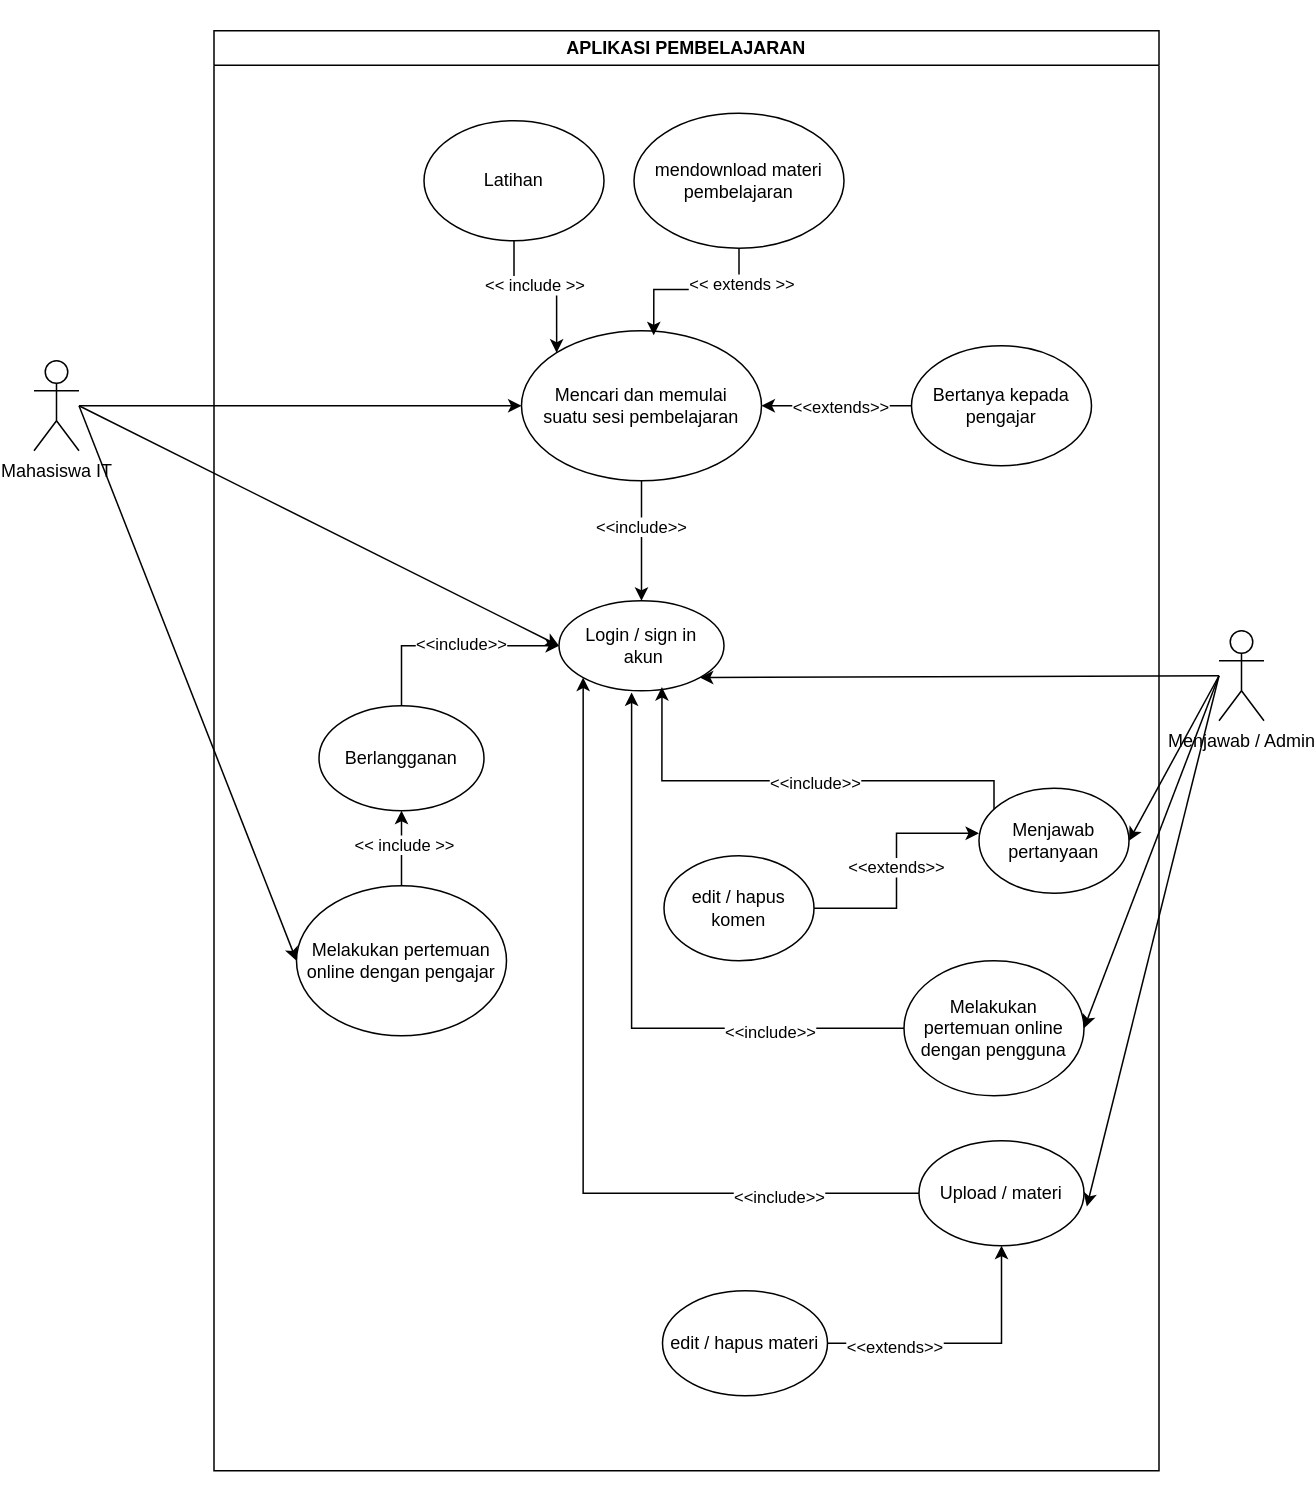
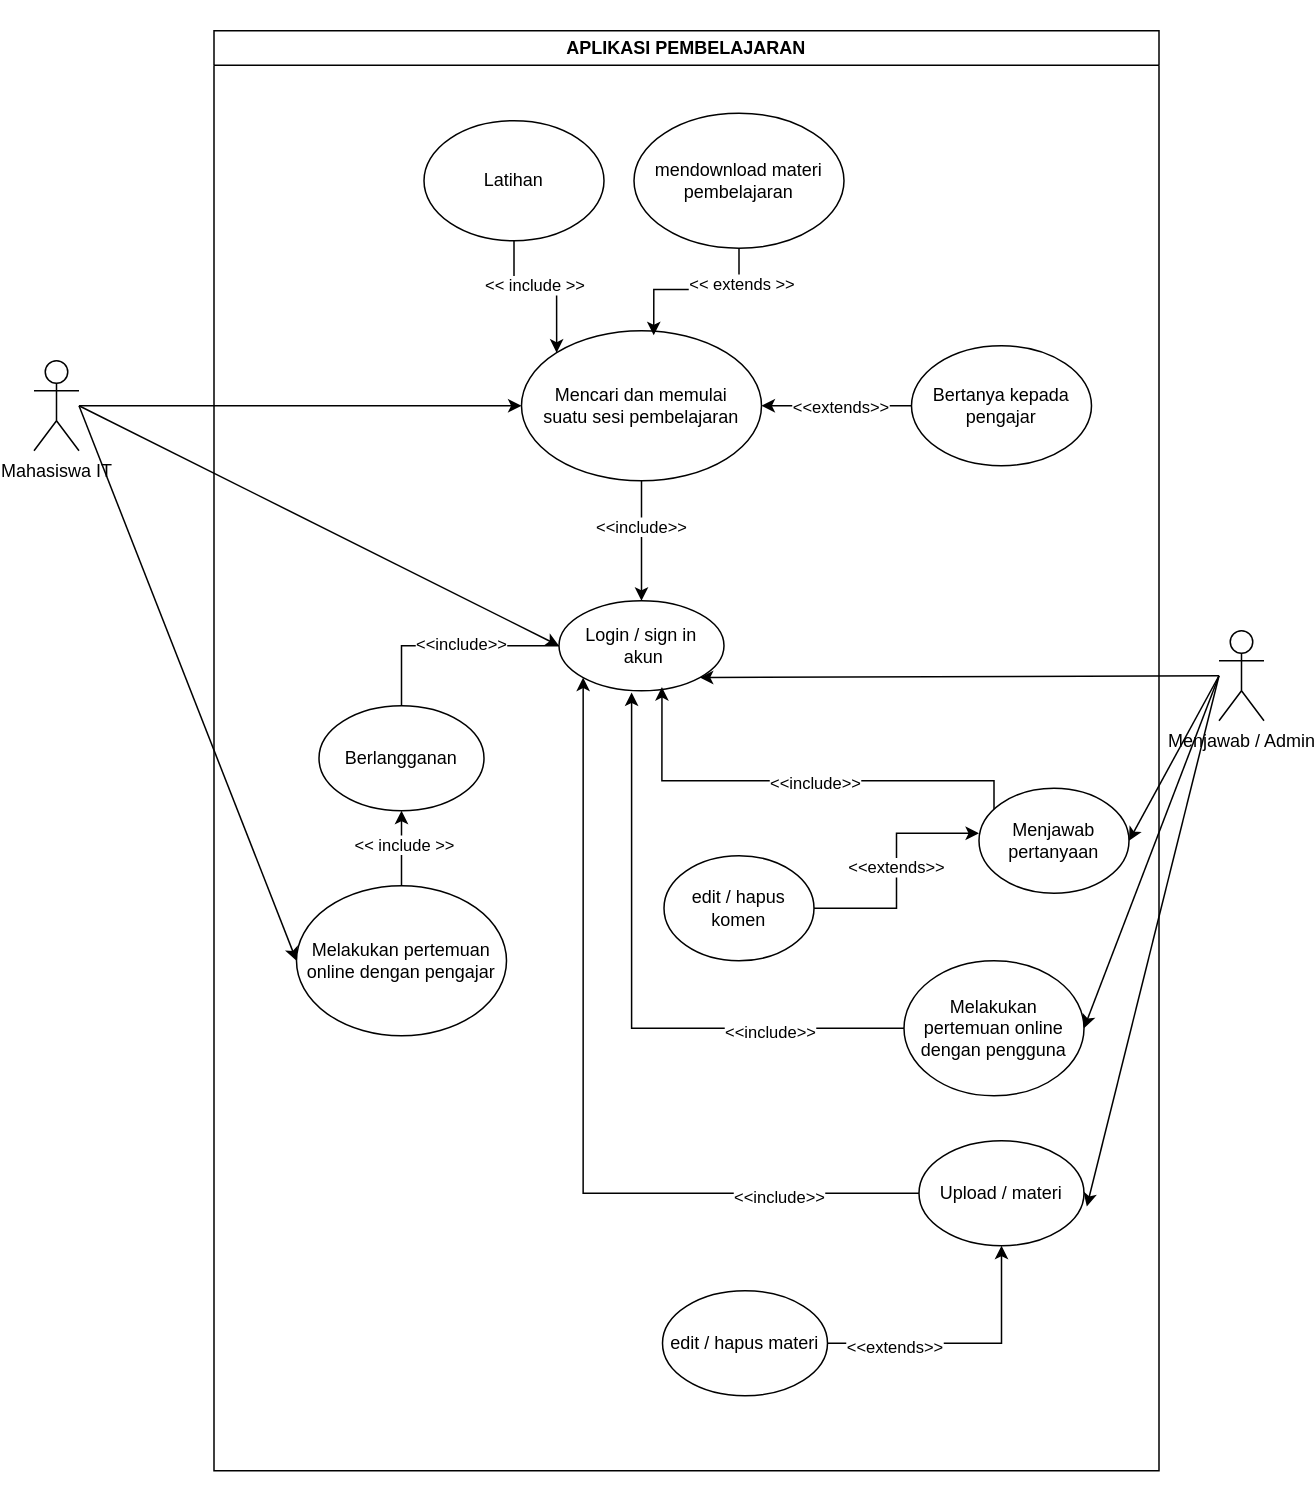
edge "Berlangganan" -> "Login / sign in akun": arrowhead classic -> none
